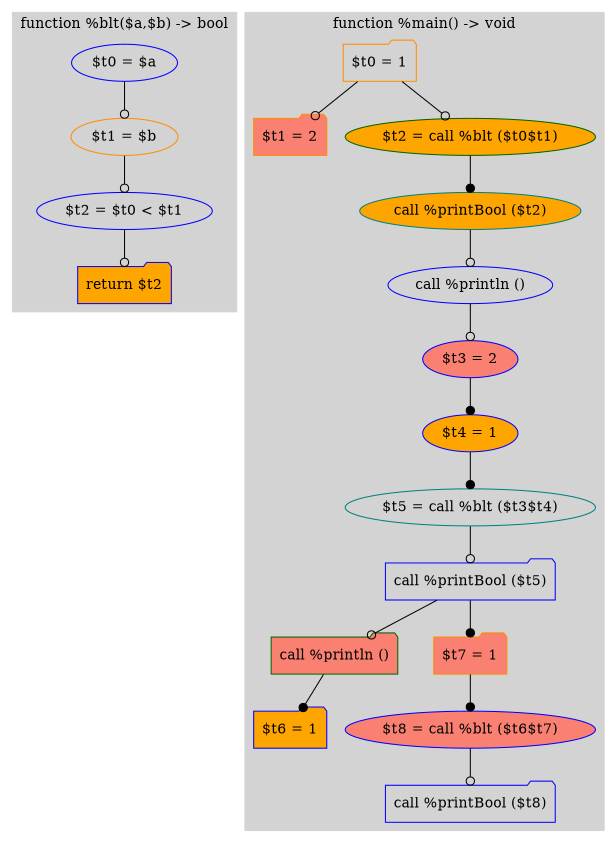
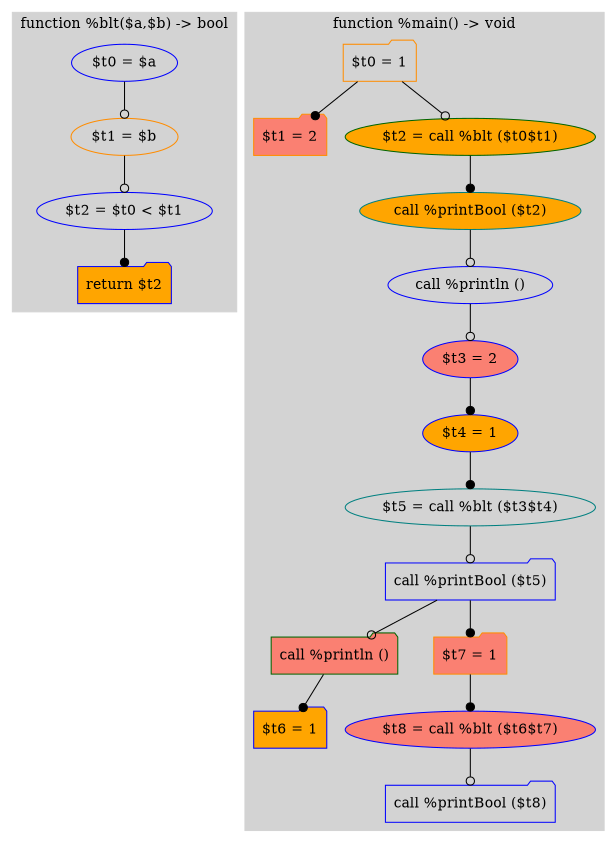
edge "$t0 = 1" -> "$t1 = 2": arrowhead odot -> dot
edge "$t2 = $t0 < $t1" -> "return $t2": arrowhead odot -> dot
